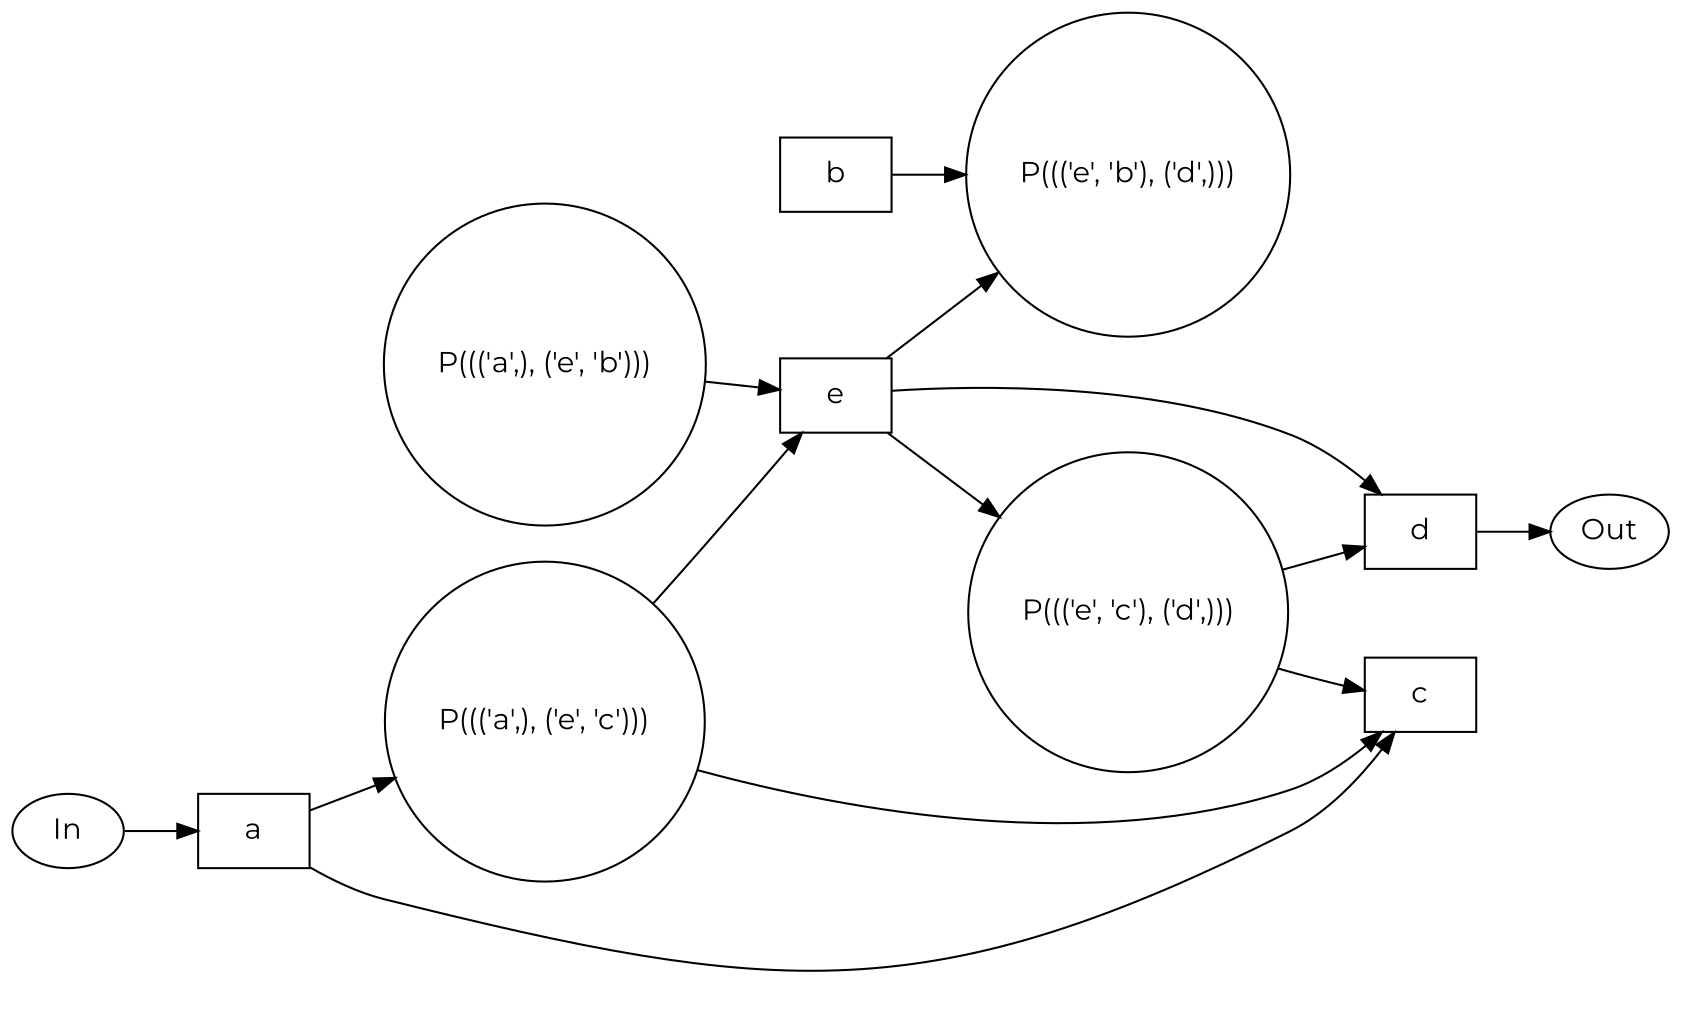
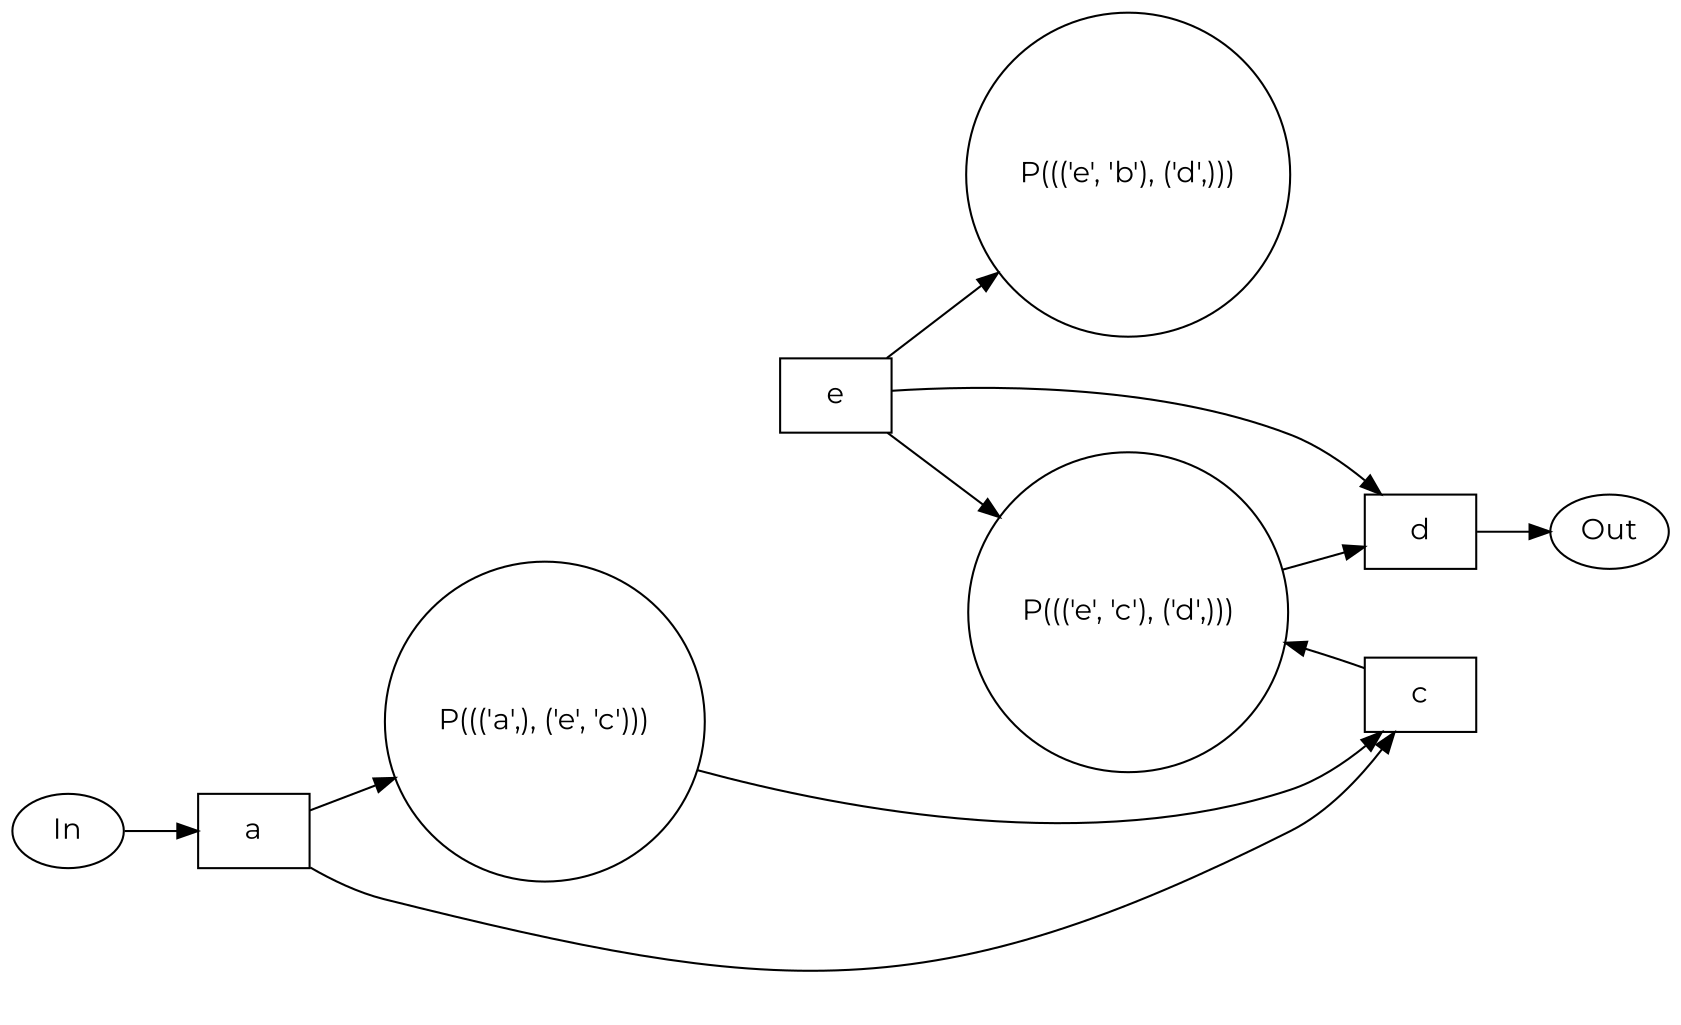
node "b": removed
node "P((('a',), ('e', 'b')))": removed
edge "P((('a',), ('e', 'c')))" -> "e": removed
edge "P((('e', 'c'), ('d',)))" -> "c": reversed
